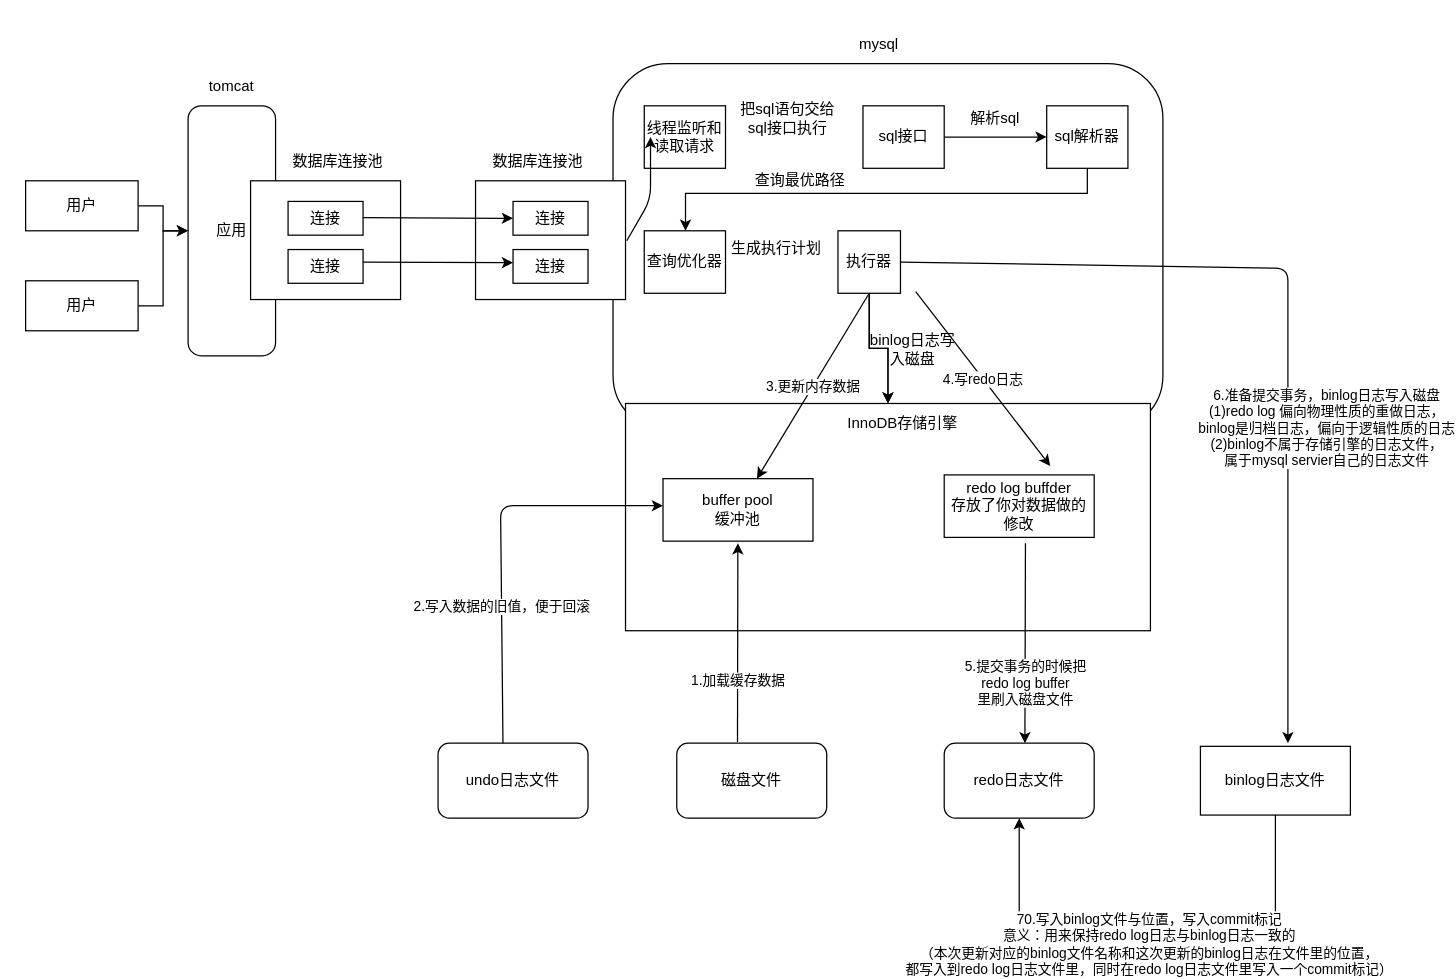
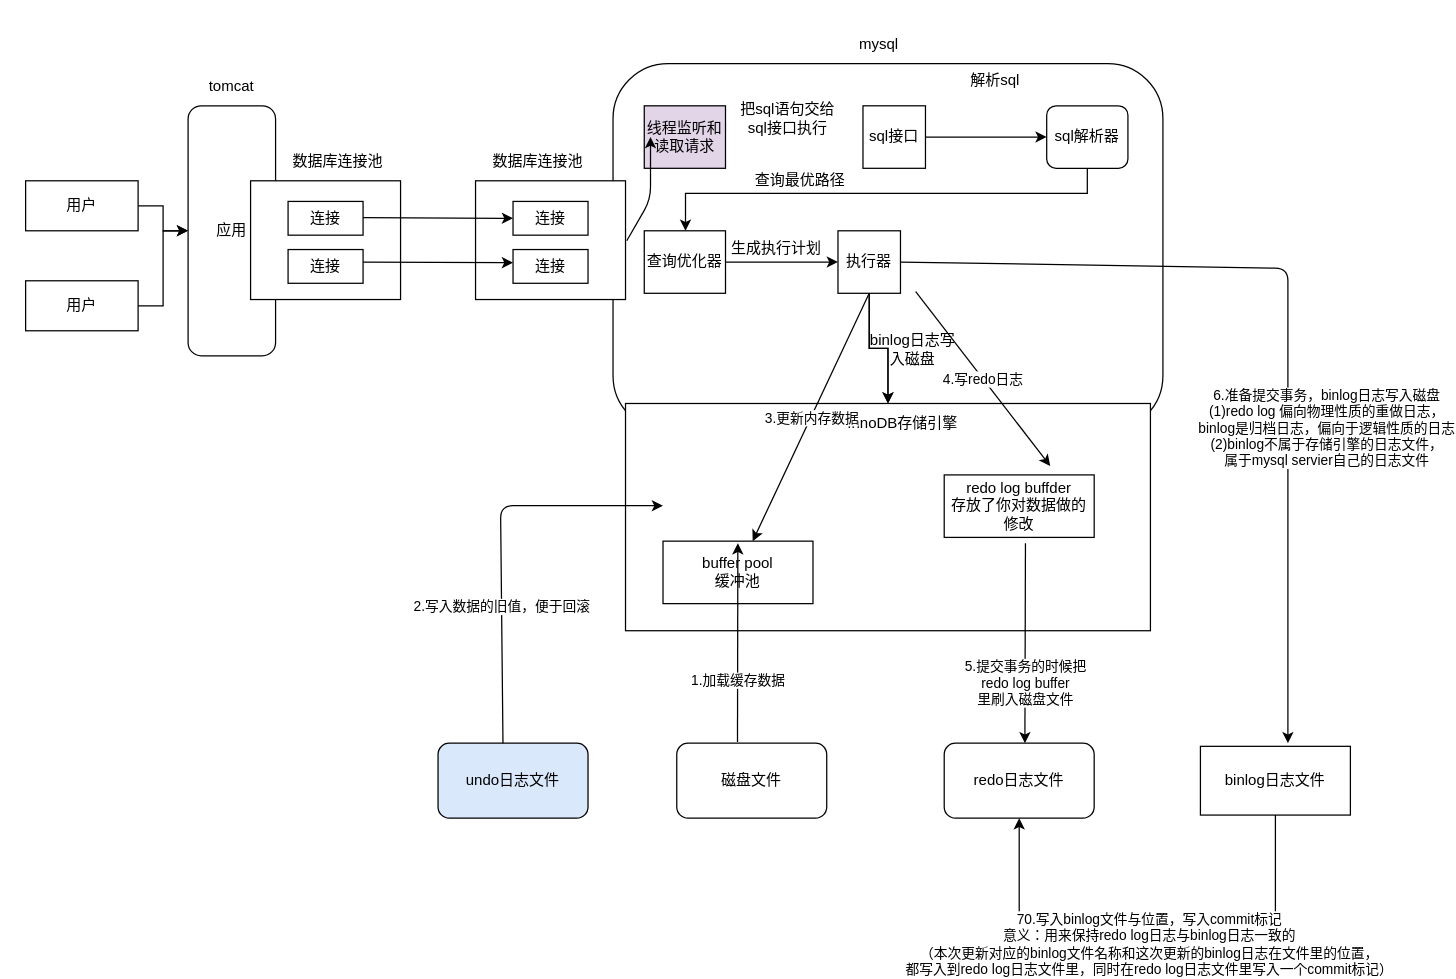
node "解析sql": moved (996, 118) -> (996, 81)
node "线程监听和读取请求": fillcolor #ffffff -> #e1d5e7
node "sql接口": size 81x63 -> 63x63
node "sql解析器": shape rectangle -> rounded rectangle
edge "查询优化器" -> "执行器": added
node "buffer pool 缓冲池": moved (738, 510) -> (738, 572)
node "undo日志文件": fillcolor #ffffff -> #dae8fc
